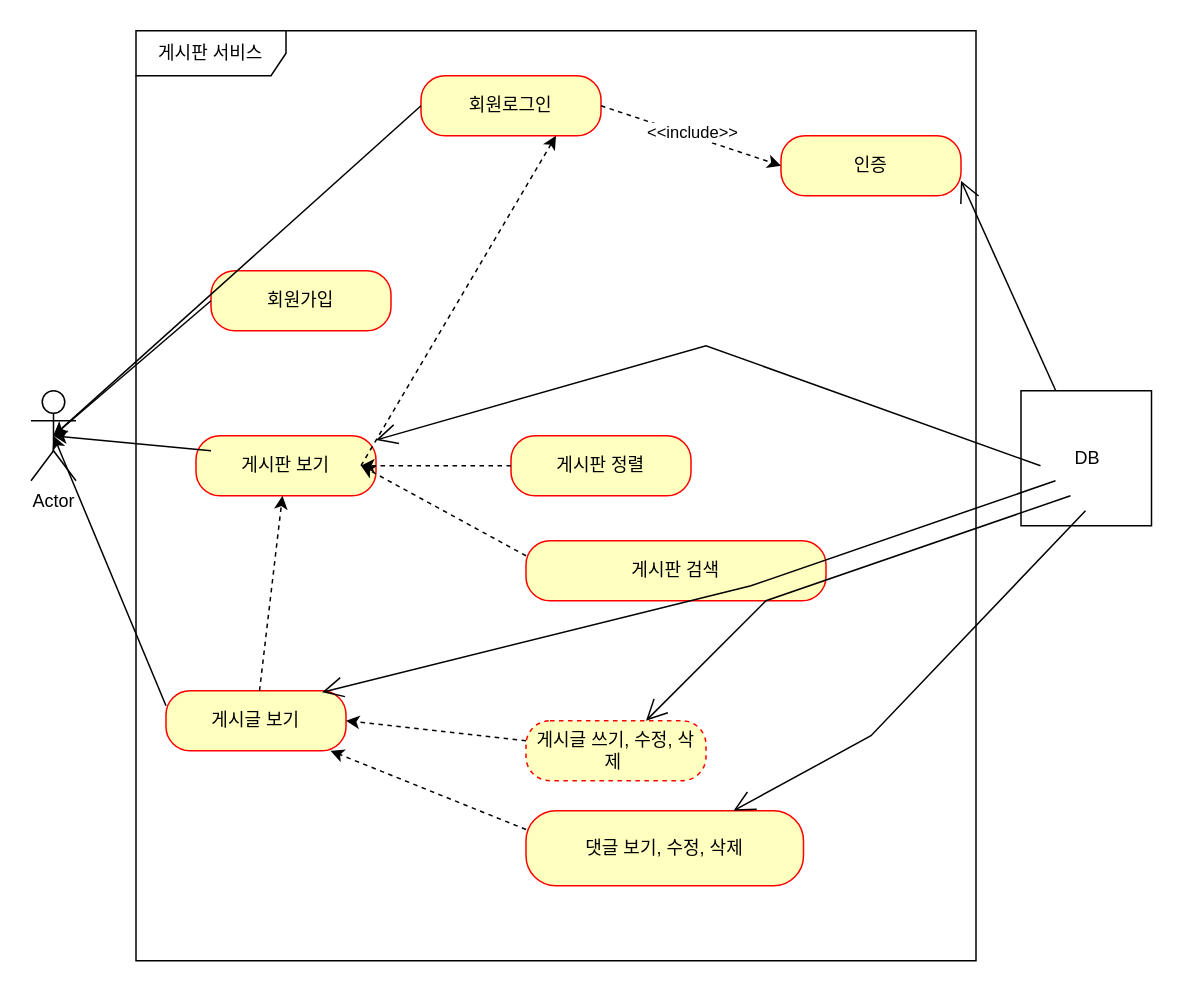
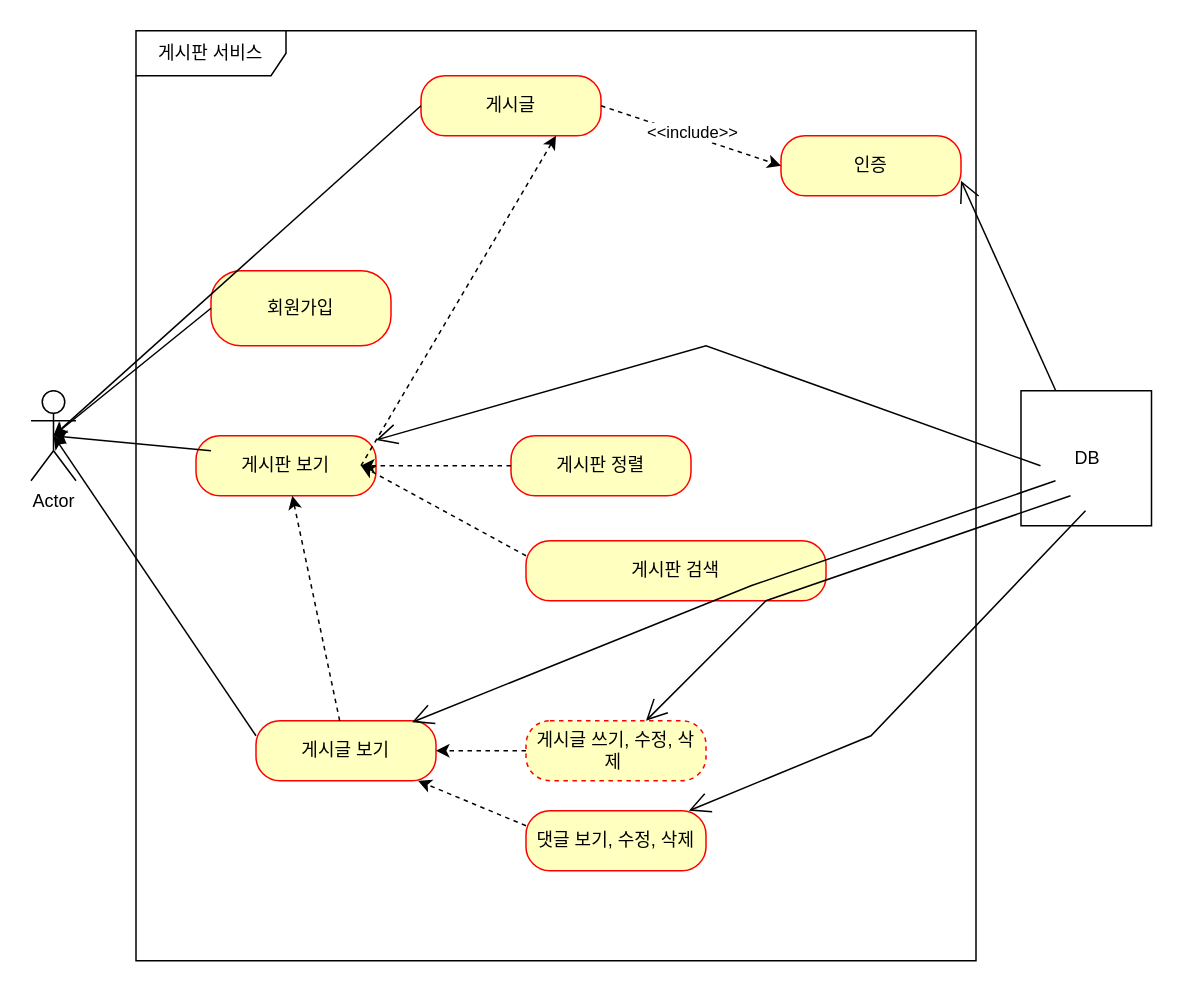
node "회원로그인": label "회원로그인" -> "게시글"
node "회원가입": size 180x60 -> 180x75
node "게시글 보기": moved (256, 721) -> (346, 751)
node "댓글 보기, 수정, 삭제": size 278x75 -> 180x60
